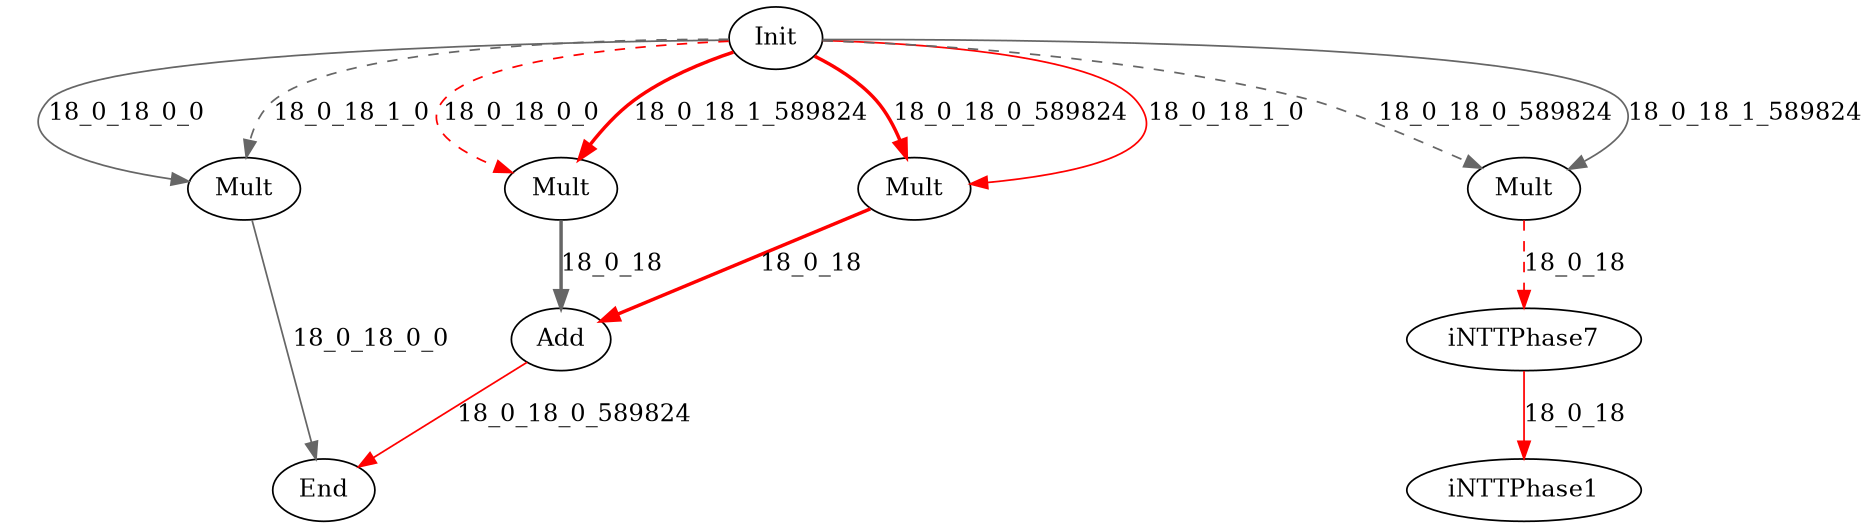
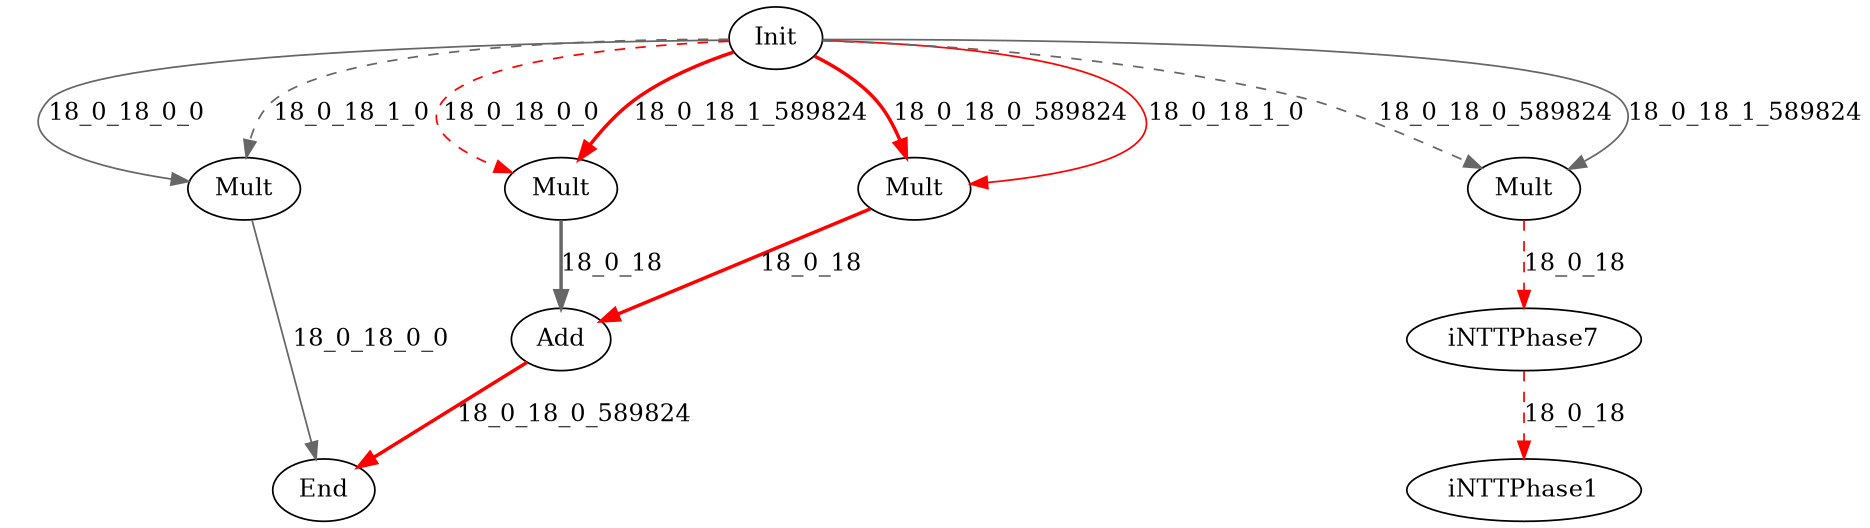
edge "iNTTPhase7" -> "iNTTPhase1": style solid -> dashed
edge "Add" -> "End": style solid -> bold
